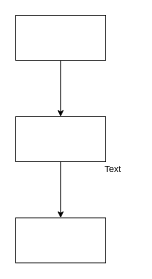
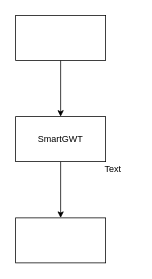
node "SmartGWT": added
